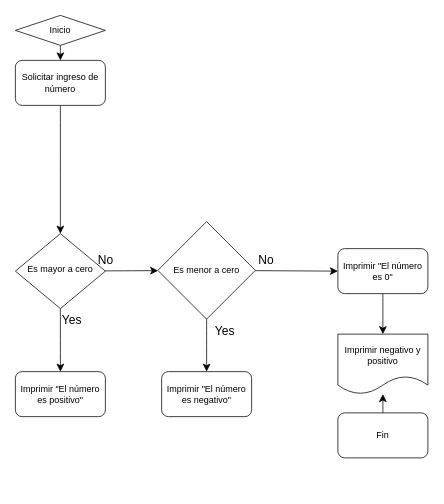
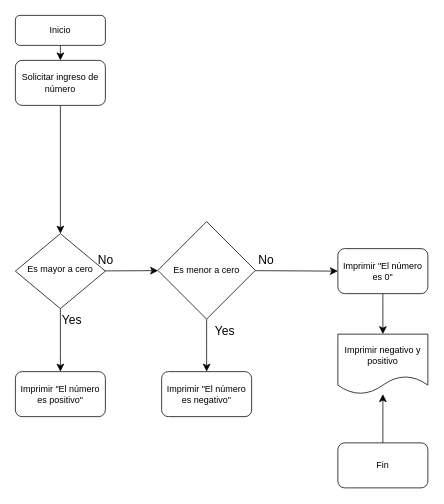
node "Inicio": shape diamond -> rounded rectangle
node "Fin": moved (383, 435) -> (383, 465)
